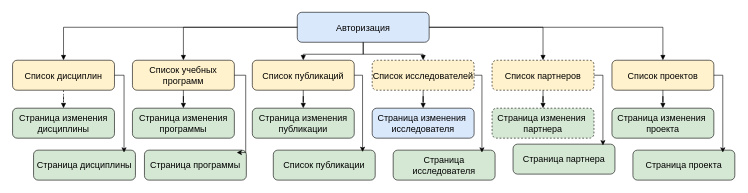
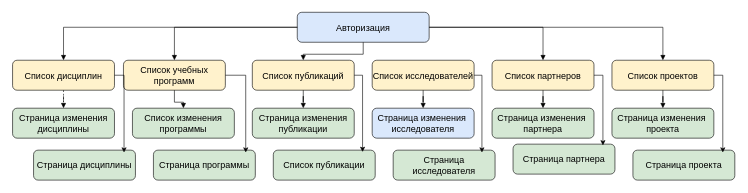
edge "Авторизация" -> "Список исследователей": removed
node "Список учебных программ": moved (183, 75) -> (174, 75)
node "Список исследователей": style dashed -> solid
node "Список партнеров": style dashed -> solid
node "Страница изменения программы": label "Страница изменения программы" -> "Список изменения программы"
node "Страница изменения партнера": style dashed -> solid
node "Страница программы": moved (195, 165) -> (204, 165)
